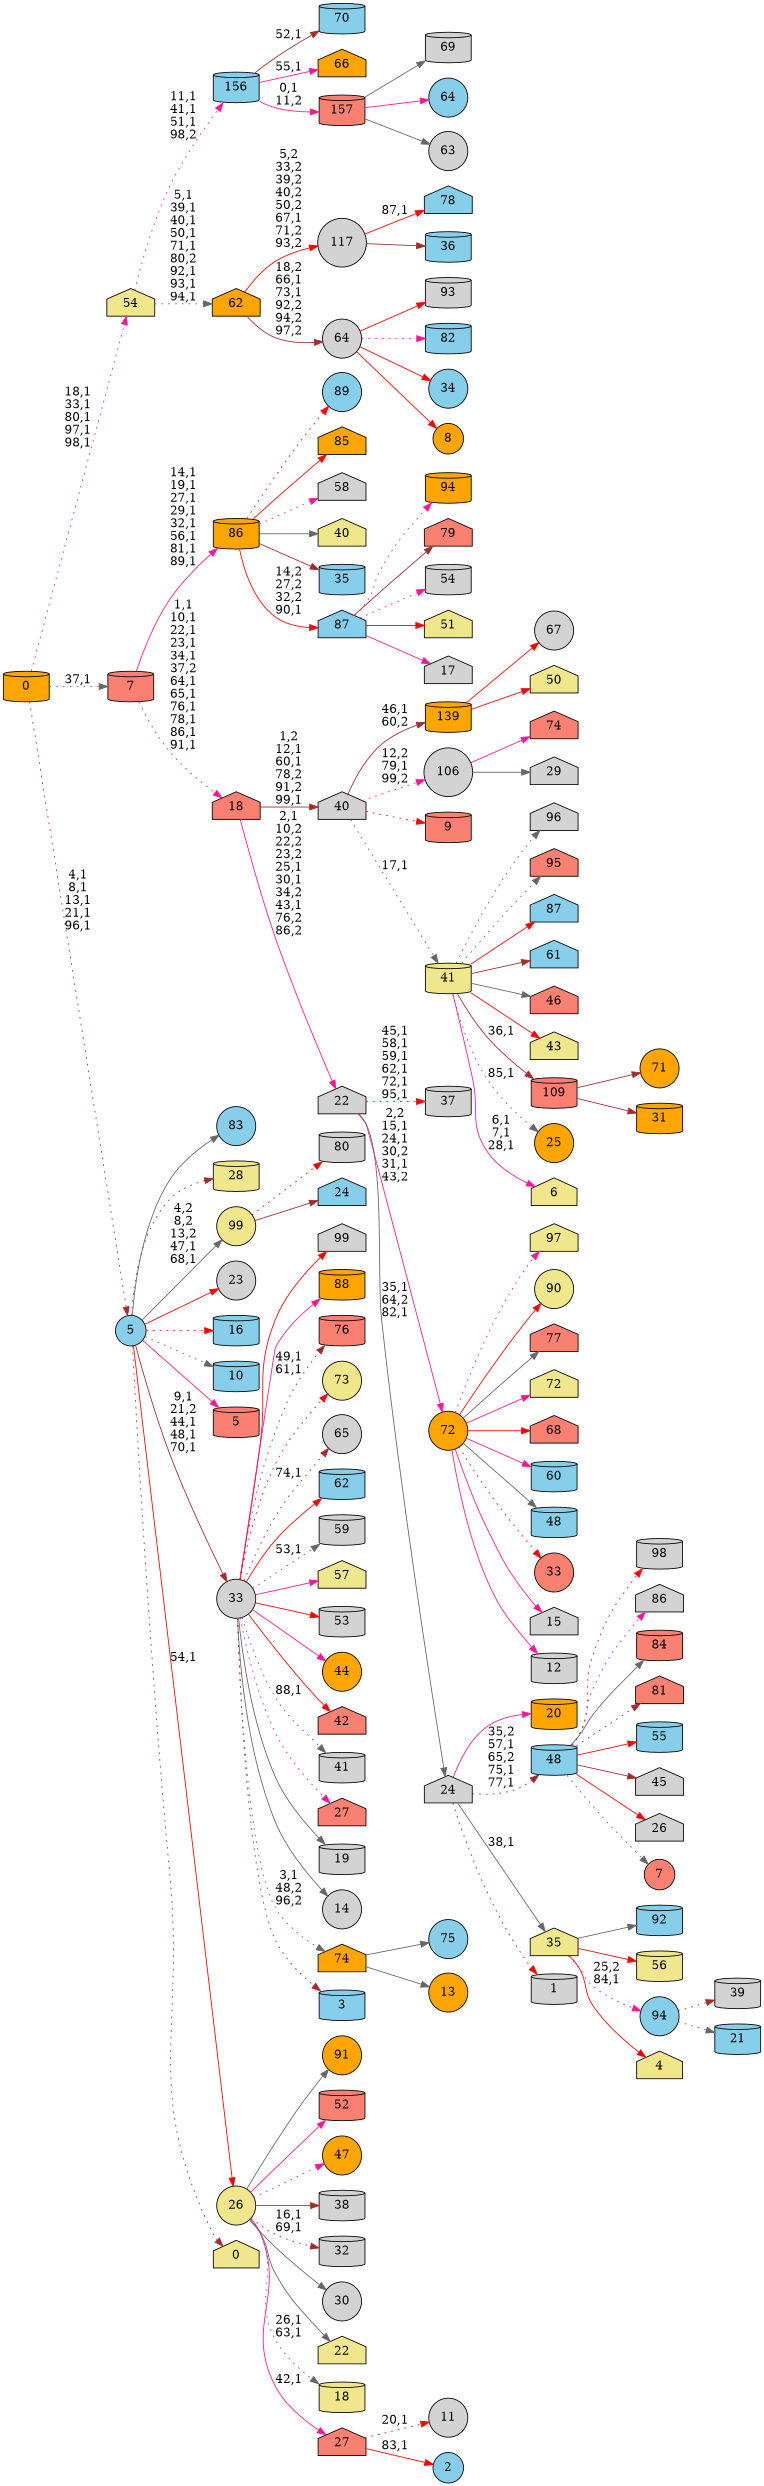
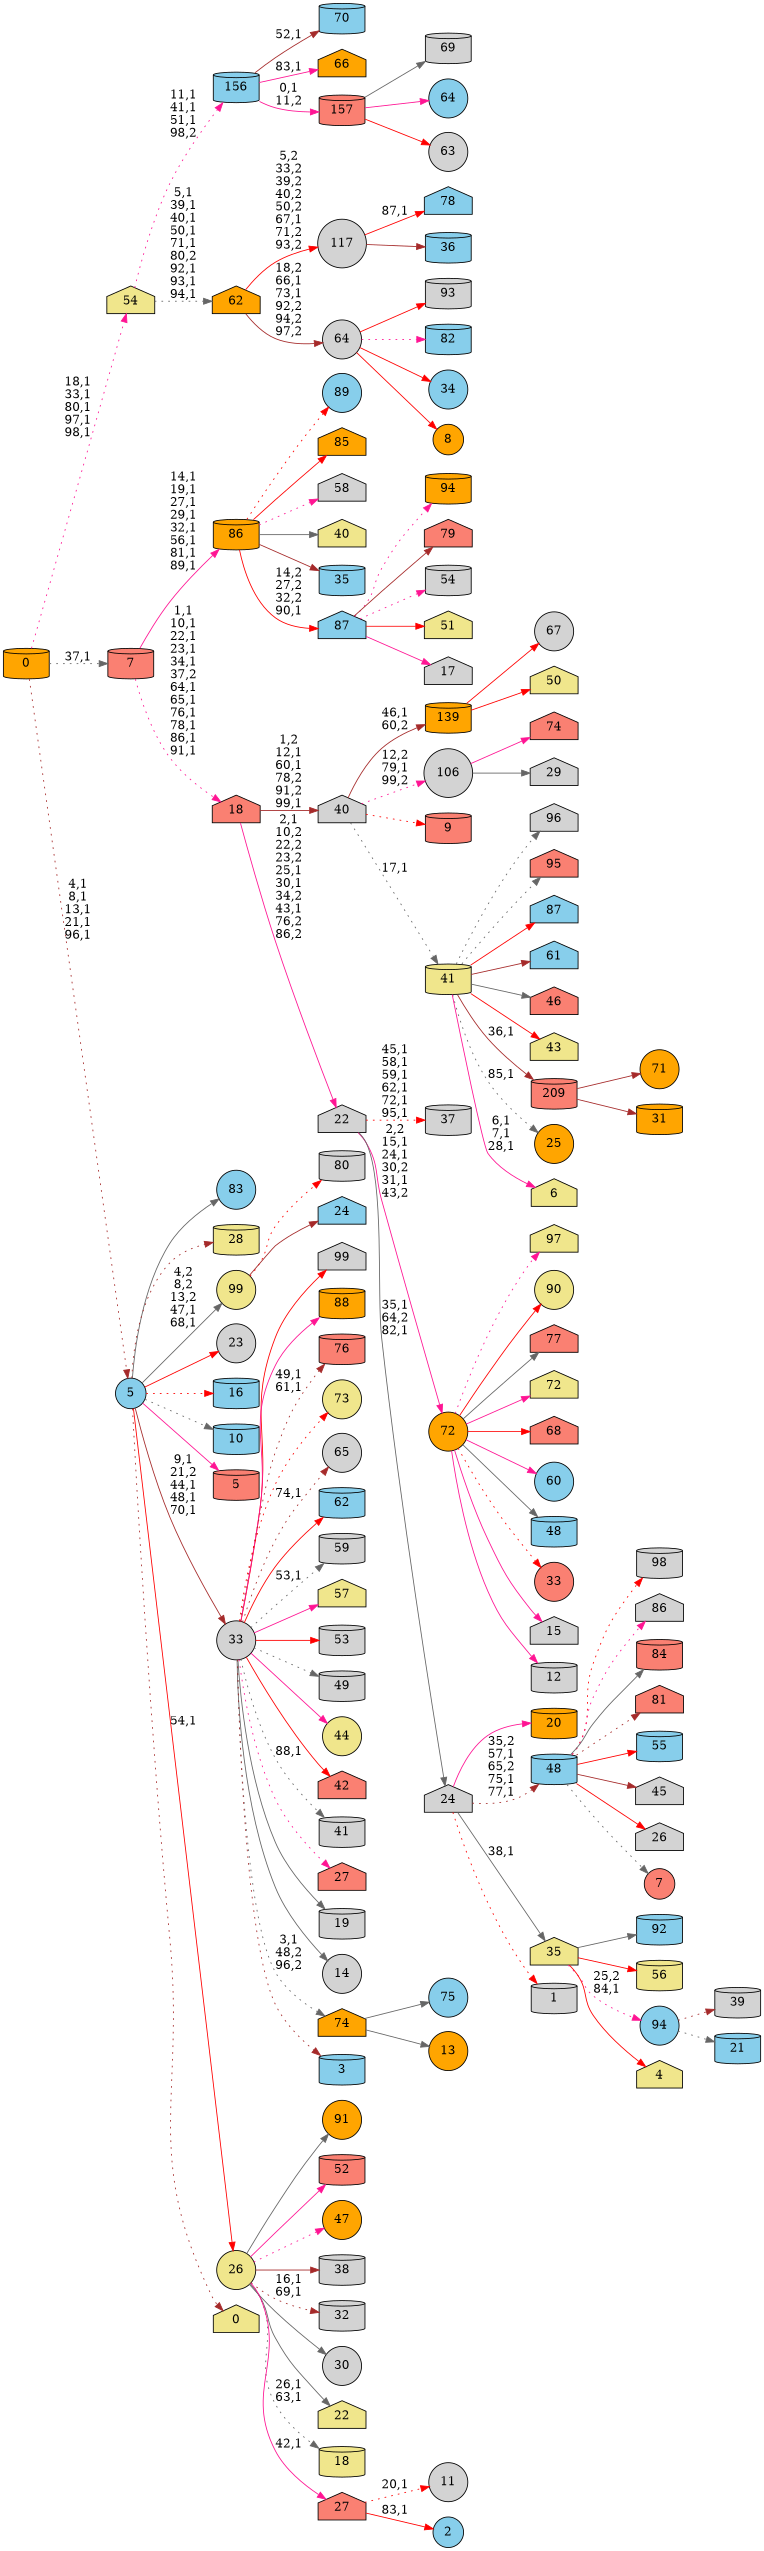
edge "156" -> "66": label "55,1" -> "83,1"
edge "157" -> "63": color gray40 -> red
node "109": label "109" -> "209"
node "60": shape cylinder -> circle
node "44": fillcolor orange -> khaki
node "49": added
